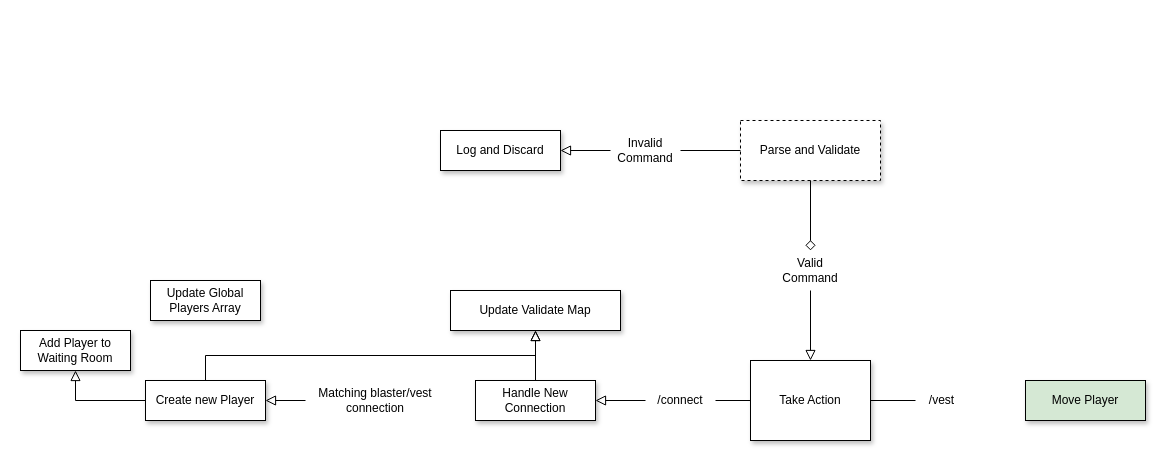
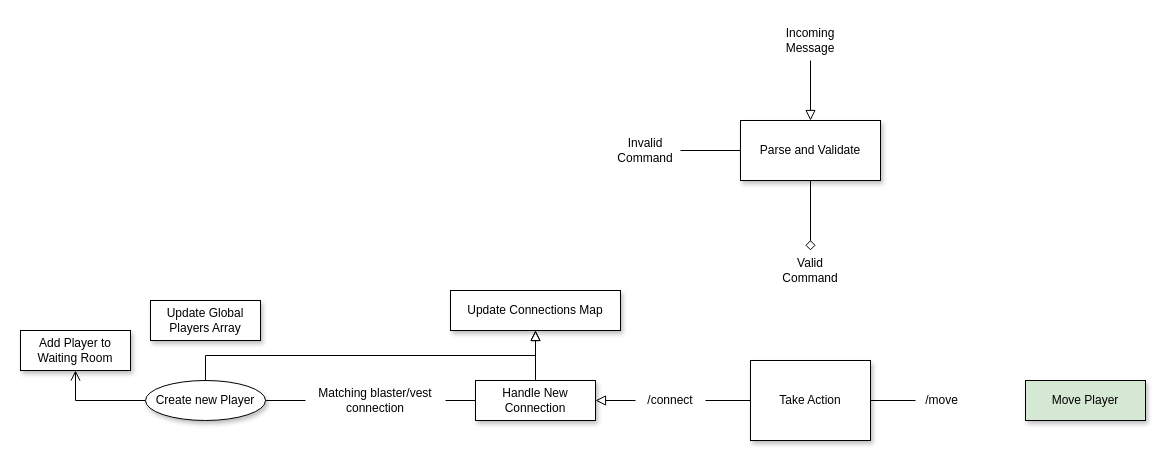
node "Incoming Message": added
edge "Incoming Message" -> "Parse and Validate": added
node "Log and Discard": removed
edge "Invalid Command" -> "Log and Discard": removed
node "Parse and Validate": style dashed -> solid
node "Update Global Players Array": moved (206, 301) -> (206, 321)
node "Update Validate Map": label "Update Validate Map" -> "Update Connections Map"
edge "Valid Command" -> "Take Action": removed
edge "Create new Player" -> "Add Player to Waiting Room": arrowhead block -> open
node "Create new Player": shape rectangle -> ellipse
edge "Matching blaster/vest connection" -> "Create new Player": arrowhead block -> none
edge "Matching blaster/vest connection" -- "Handle New Connection": added
node "/connect": moved (681, 401) -> (671, 401)
node "/vest": label "/vest" -> "/move"
